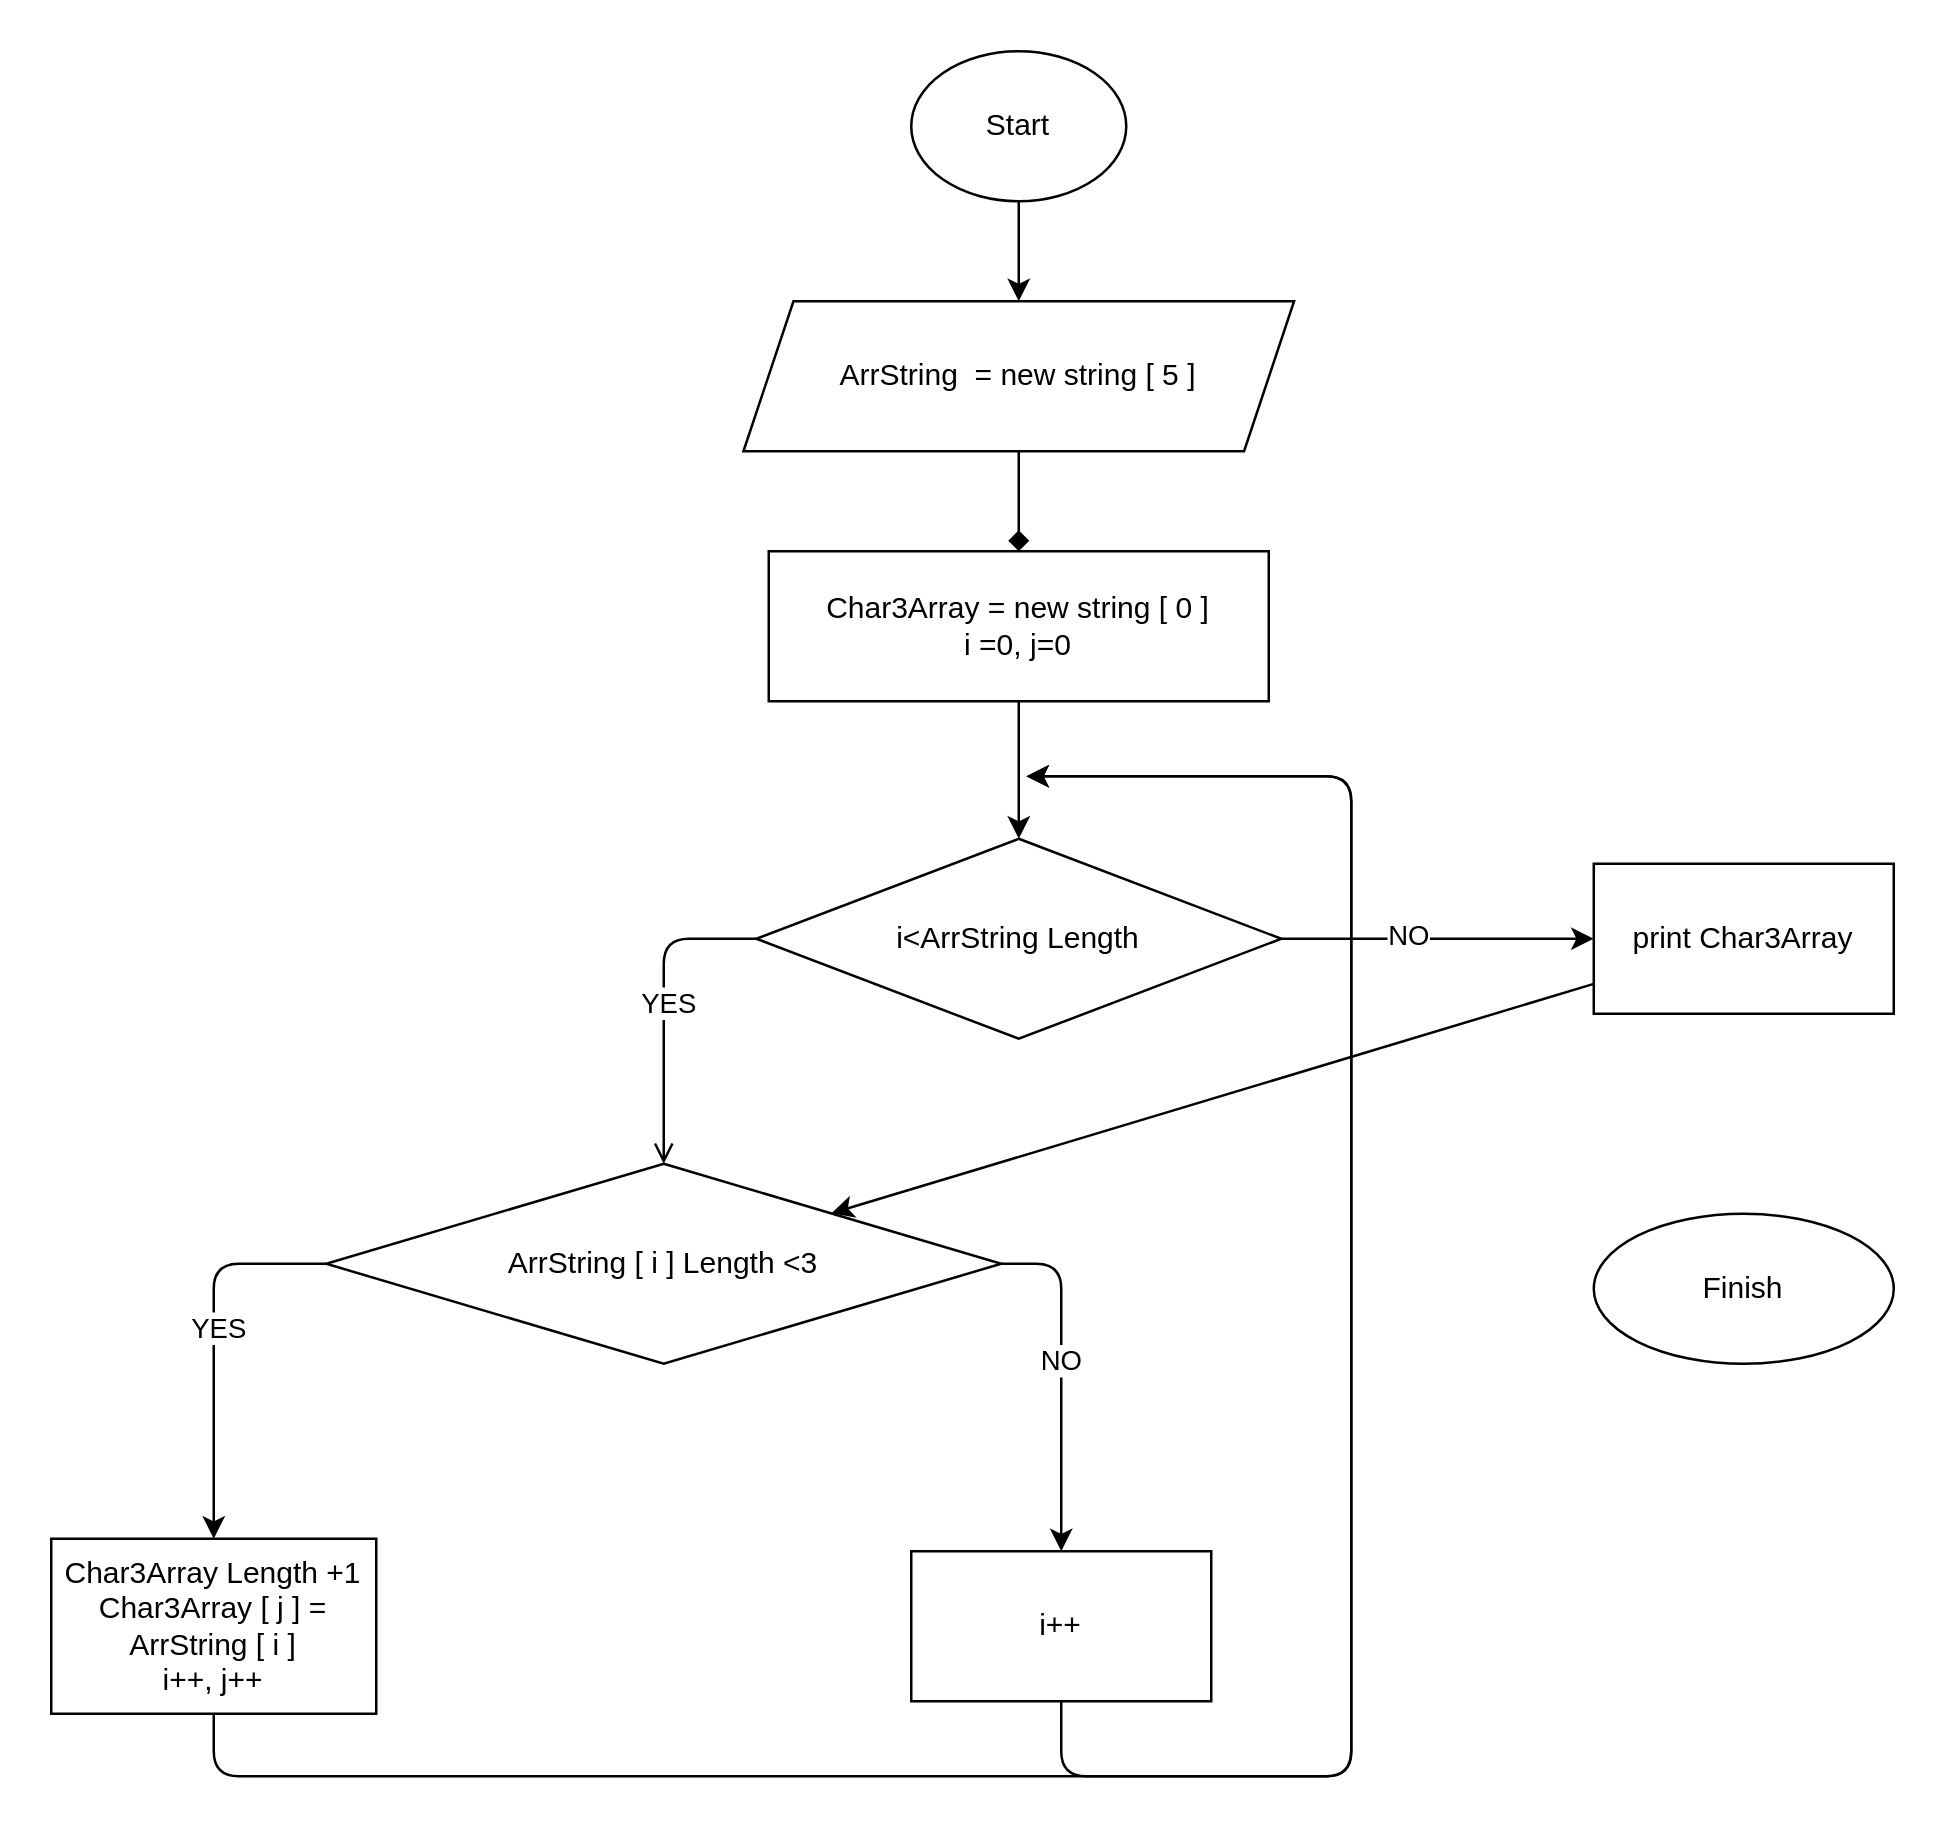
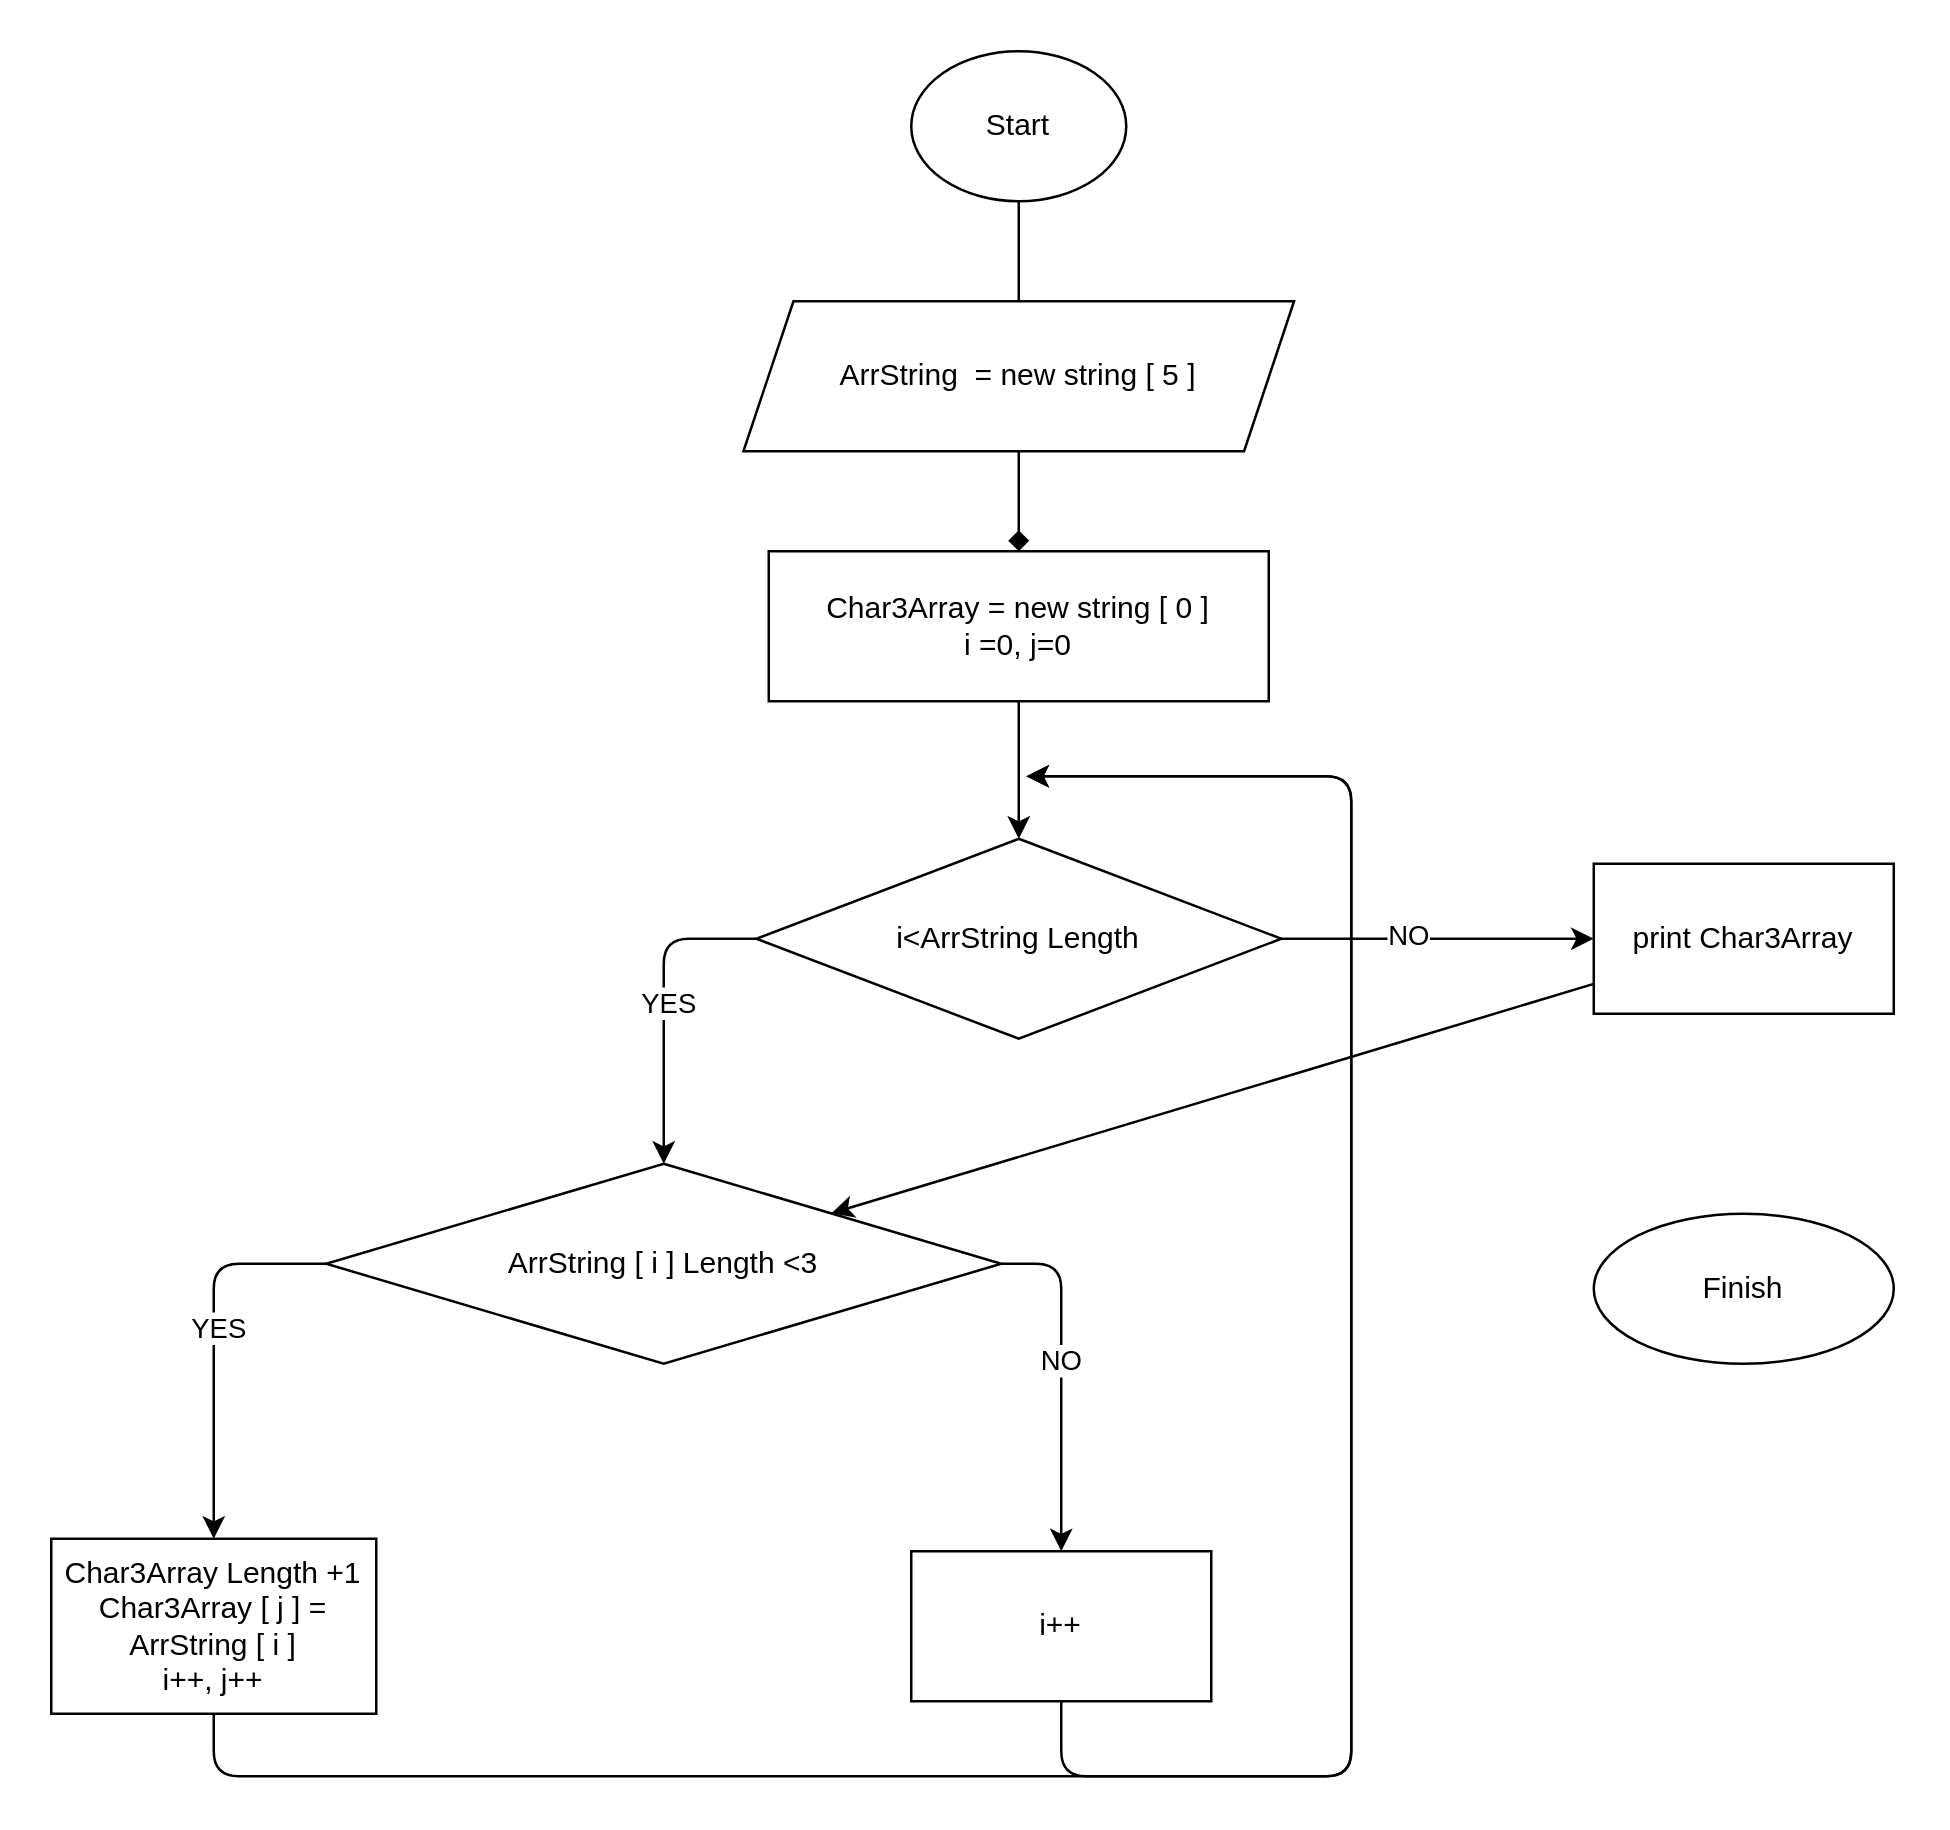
edge "Start" -> "ArrString = new string [ 5 ]": arrowhead classic -> none
edge "i<ArrString Length" -> "ArrString [ i ] Length <3": arrowhead open -> classic
